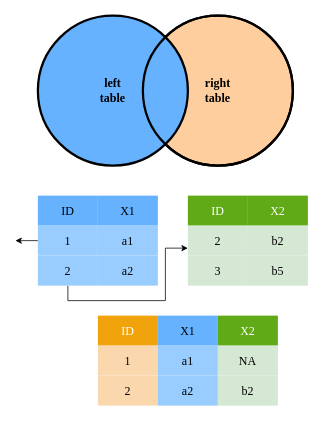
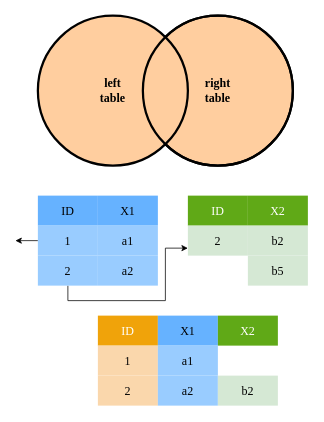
node "left table": fillcolor #66b2ff -> #ffce9f
node "3": removed
node "NA": removed
